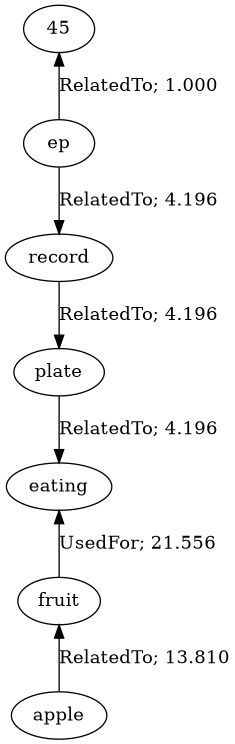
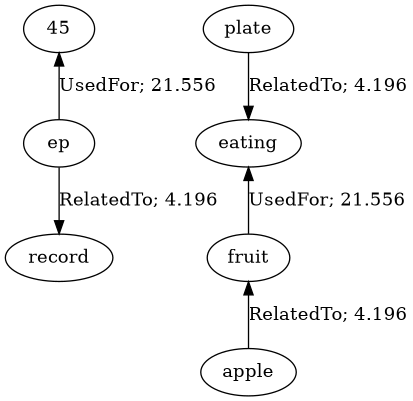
edge "ep" -> "45": label "RelatedTo; 1.000" -> "UsedFor; 21.556"
edge "record" -> "plate": removed, label "RelatedTo; 4.196"
edge "apple" -> "fruit": label "RelatedTo; 13.810" -> "RelatedTo; 4.196"
